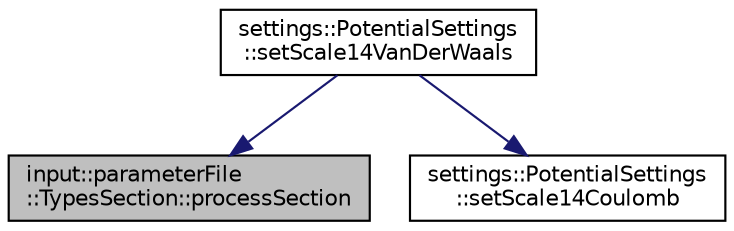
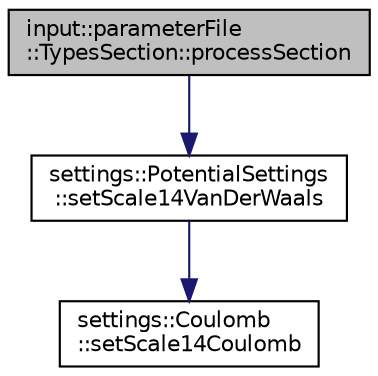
edge "settings::PotentialSettings ::setScale14VanDerWaals" -> "input::parameterFile ::TypesSection::processSection": reversed
node "settings::PotentialSettings ::setScale14Coulomb": label "settings::PotentialSettings ::setScale14Coulomb" -> "settings::Coulomb ::setScale14Coulomb"
